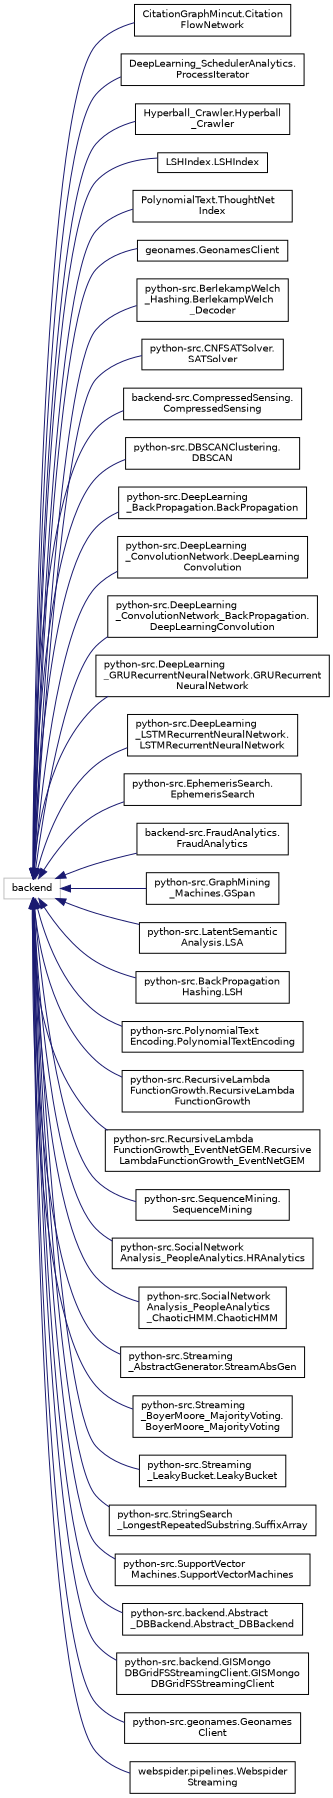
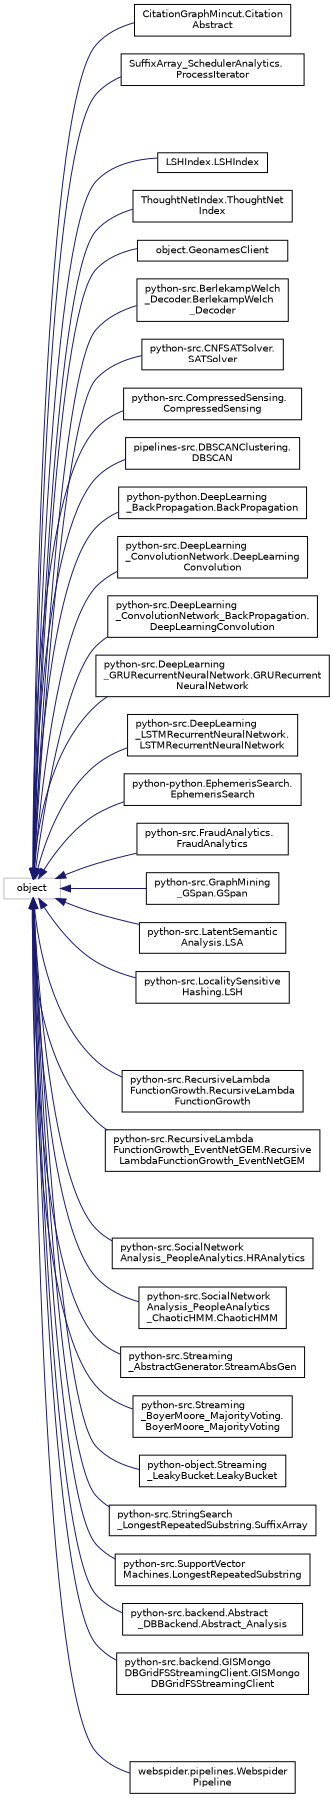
node "CitationGraphMincut.Citation FlowNetwork": label "CitationGraphMincut.Citation FlowNetwork" -> "CitationGraphMincut.Citation Abstract"
node "DeepLearning_SchedulerAnalytics. ProcessIterator": label "DeepLearning_SchedulerAnalytics. ProcessIterator" -> "SuffixArray_SchedulerAnalytics. ProcessIterator"
node "Hyperball_Crawler.Hyperball _Crawler": removed
node "PolynomialText.ThoughtNet Index": label "PolynomialText.ThoughtNet Index" -> "ThoughtNetIndex.ThoughtNet Index"
node "geonames.GeonamesClient": label "geonames.GeonamesClient" -> "object.GeonamesClient"
node "python-src.BerlekampWelch _Hashing.BerlekampWelch _Decoder": label "python-src.BerlekampWelch _Hashing.BerlekampWelch _Decoder" -> "python-src.BerlekampWelch _Decoder.BerlekampWelch _Decoder"
node "backend-src.CompressedSensing. CompressedSensing": label "backend-src.CompressedSensing. CompressedSensing" -> "python-src.CompressedSensing. CompressedSensing"
node "python-src.DBSCANClustering. DBSCAN": label "python-src.DBSCANClustering. DBSCAN" -> "pipelines-src.DBSCANClustering. DBSCAN"
node "python-src.DeepLearning _BackPropagation.BackPropagation": label "python-src.DeepLearning _BackPropagation.BackPropagation" -> "python-python.DeepLearning _BackPropagation.BackPropagation"
node "python-src.EphemerisSearch. EphemerisSearch": label "python-src.EphemerisSearch. EphemerisSearch" -> "python-python.EphemerisSearch. EphemerisSearch"
node "backend-src.FraudAnalytics. FraudAnalytics": label "backend-src.FraudAnalytics. FraudAnalytics" -> "python-src.FraudAnalytics. FraudAnalytics"
node "backend": label "backend" -> "object"
node "python-src.GraphMining _Machines.GSpan": label "python-src.GraphMining _Machines.GSpan" -> "python-src.GraphMining _GSpan.GSpan"
node "python-src.BackPropagation Hashing.LSH": label "python-src.BackPropagation Hashing.LSH" -> "python-src.LocalitySensitive Hashing.LSH"
node "python-src.PolynomialText Encoding.PolynomialTextEncoding": removed
node "python-src.SequenceMining. SequenceMining": removed
node "python-src.Streaming _LeakyBucket.LeakyBucket": label "python-src.Streaming _LeakyBucket.LeakyBucket" -> "python-object.Streaming _LeakyBucket.LeakyBucket"
node "python-src.SupportVector Machines.SupportVectorMachines": label "python-src.SupportVector Machines.SupportVectorMachines" -> "python-src.SupportVector Machines.LongestRepeatedSubstring"
node "python-src.backend.Abstract _DBBackend.Abstract_DBBackend": label "python-src.backend.Abstract _DBBackend.Abstract_DBBackend" -> "python-src.backend.Abstract _DBBackend.Abstract_Analysis"
node "python-src.geonames.Geonames Client": removed
node "webspider.pipelines.Webspider Streaming": label "webspider.pipelines.Webspider Streaming" -> "webspider.pipelines.Webspider Pipeline"
